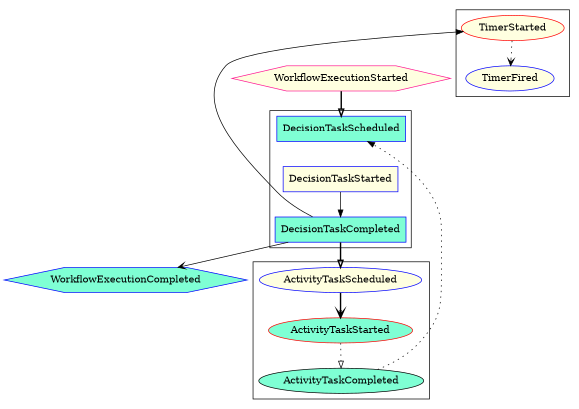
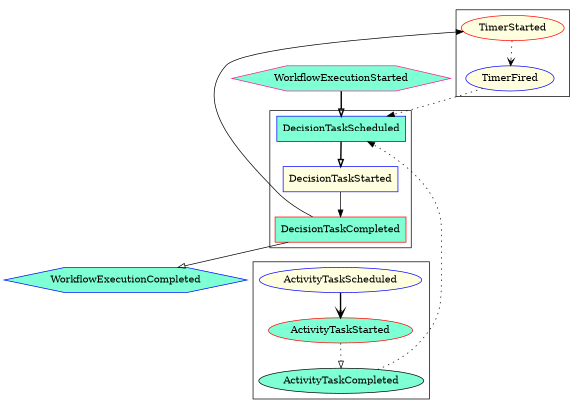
node "WorkflowExecutionStarted": fillcolor lightyellow -> aquamarine
edge "TimerFired" -> "DecisionTaskScheduled": added
edge "DecisionTaskScheduled" -> "DecisionTaskStarted": added
node "DecisionTaskCompleted": color blue -> red
edge "DecisionTaskCompleted" -> "ActivityTaskScheduled": removed
edge "DecisionTaskCompleted" -> "WorkflowExecutionCompleted": arrowhead vee -> onormal
